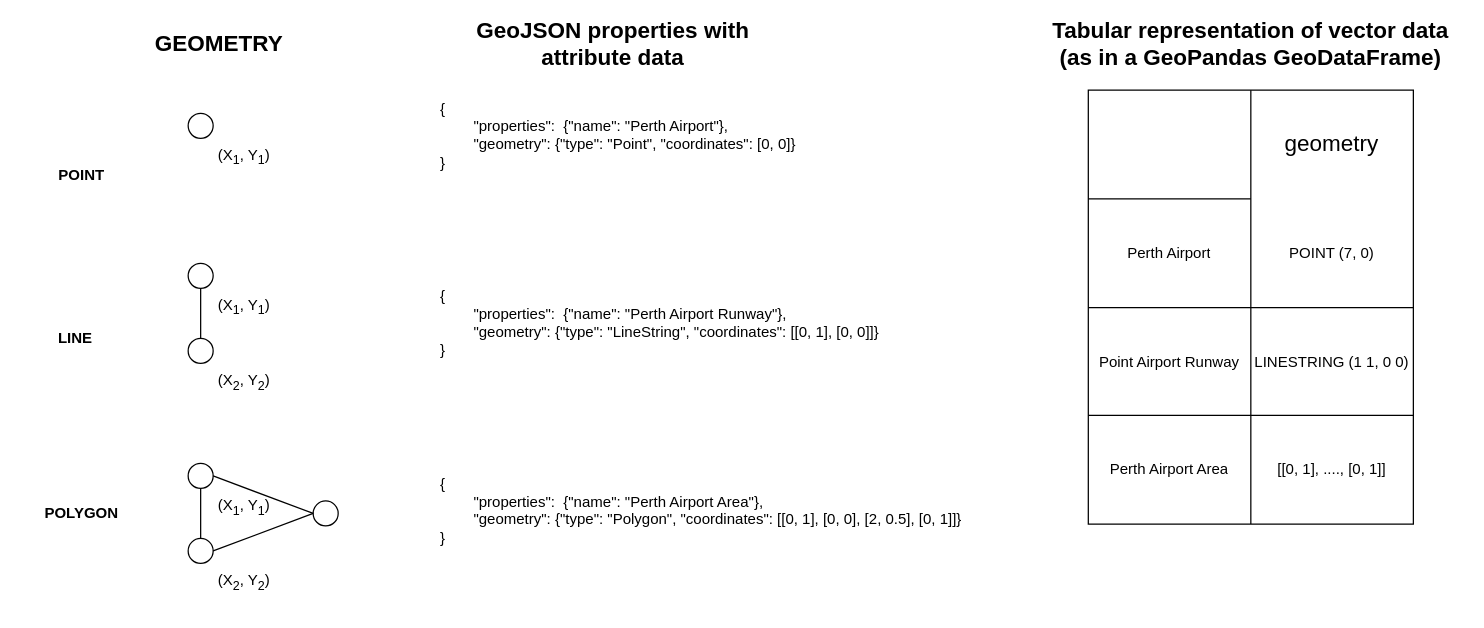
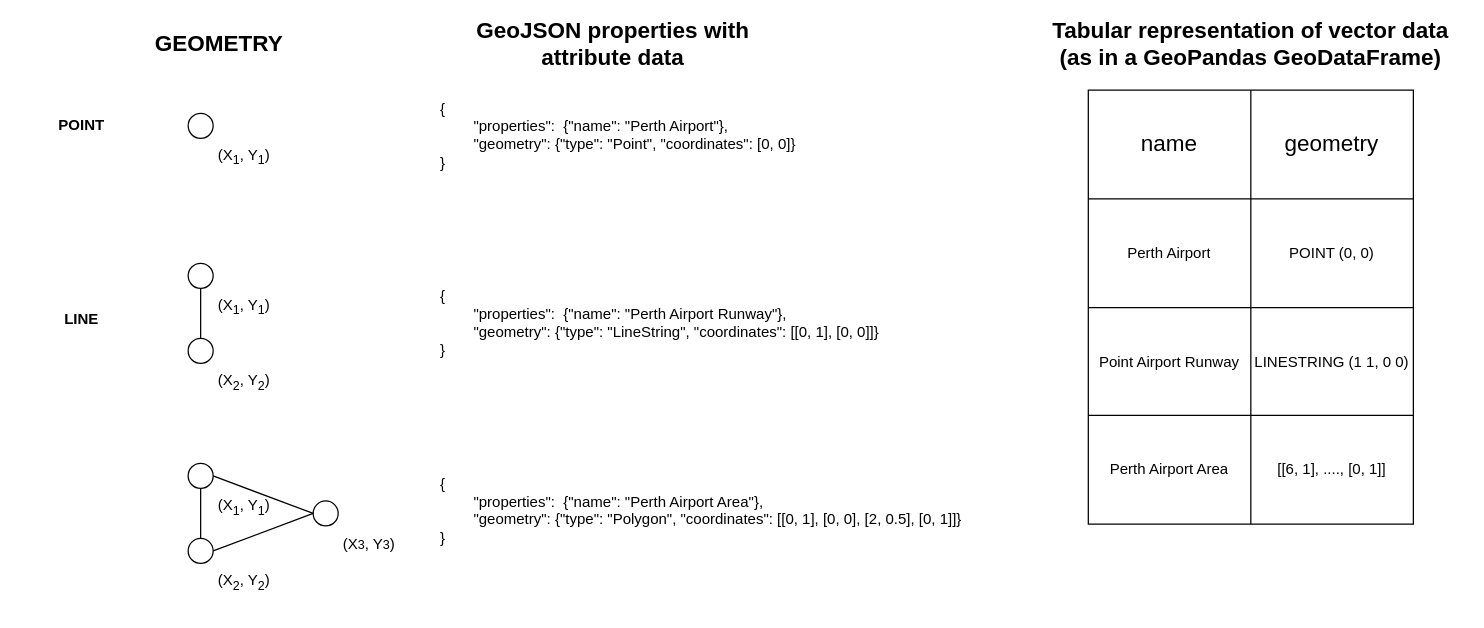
node "name": added
node "POINT": moved (82, 176) -> (82, 126)
node "POINT (7, 0)": label "POINT (7, 0)" -> "POINT (0, 0)"
node "LINE": moved (76, 338) -> (82, 319)
node "[[0, 1], ...., [0, 1]]": label "[[0, 1], ...., [0, 1]]" -> "[[6, 1], ...., [0, 1]]"
node "POLYGON": removed
node "(X3, Y3)": added
